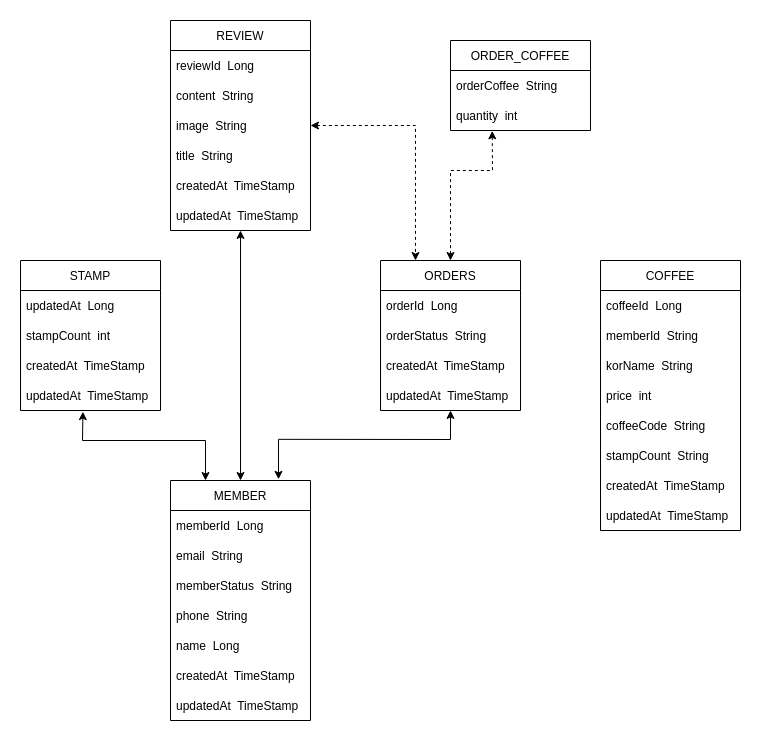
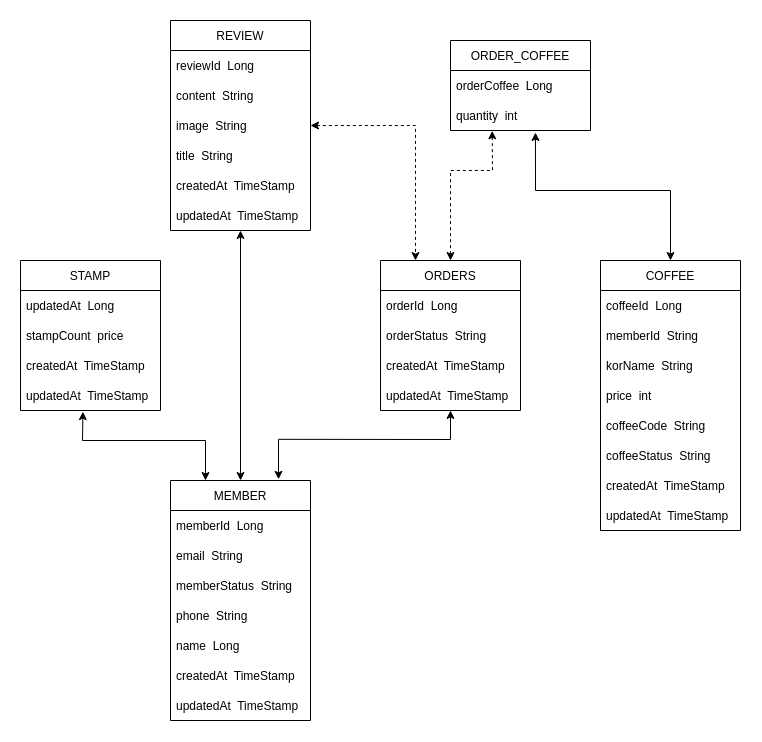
node "orderCoffee String": label "orderCoffee String" -> "orderCoffee Long"
edge "quantity int" -- "COFFEE": added
node "stampCount int": label "stampCount int" -> "stampCount price"
node "stampCount String": label "stampCount String" -> "coffeeStatus String"
